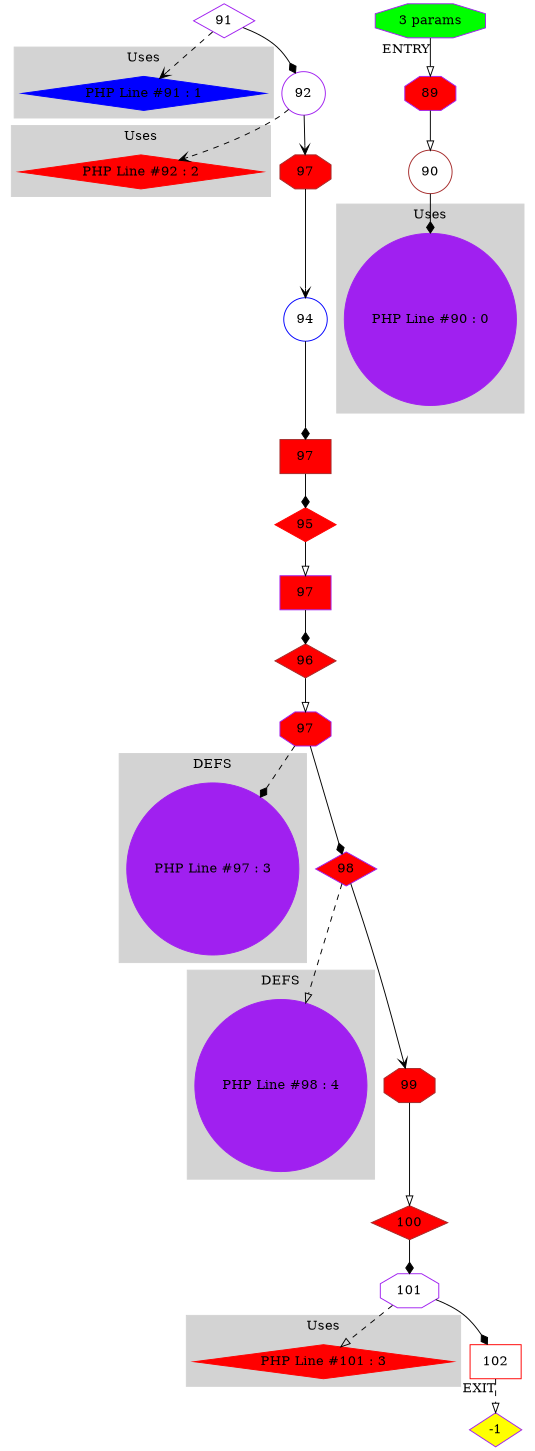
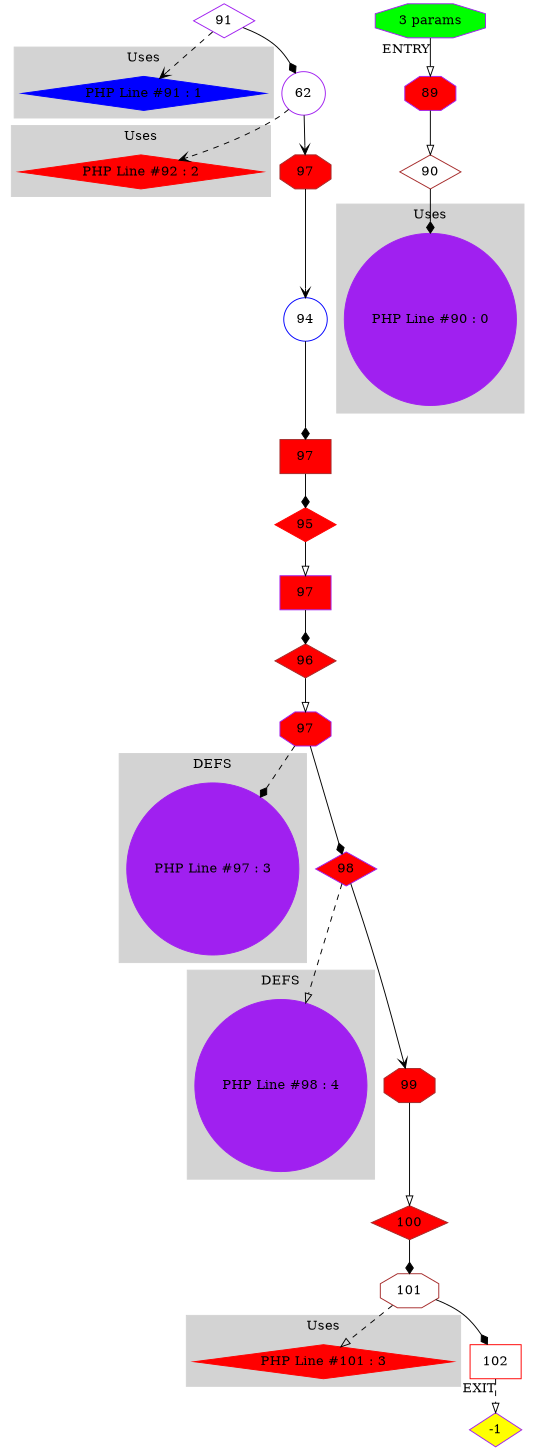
node "92": label "92" -> "62"
node "90": shape circle -> diamond
node "101": color purple -> brown
